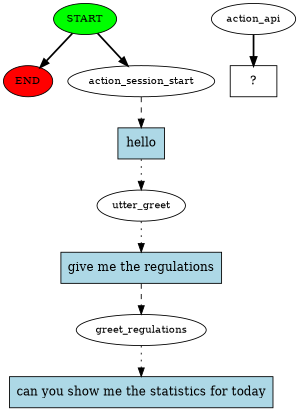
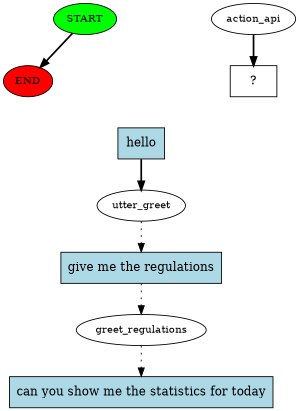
node "action_session_start": removed
edge "hello" -> "utter_greet": style dotted -> bold
edge "give me the regulations" -> "greet_regulations": style dashed -> dotted
